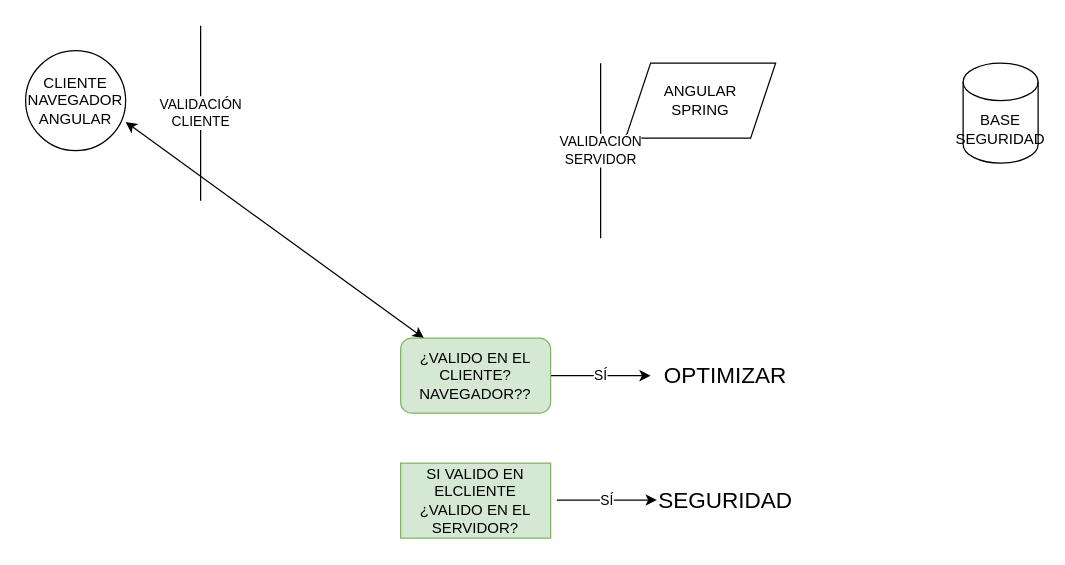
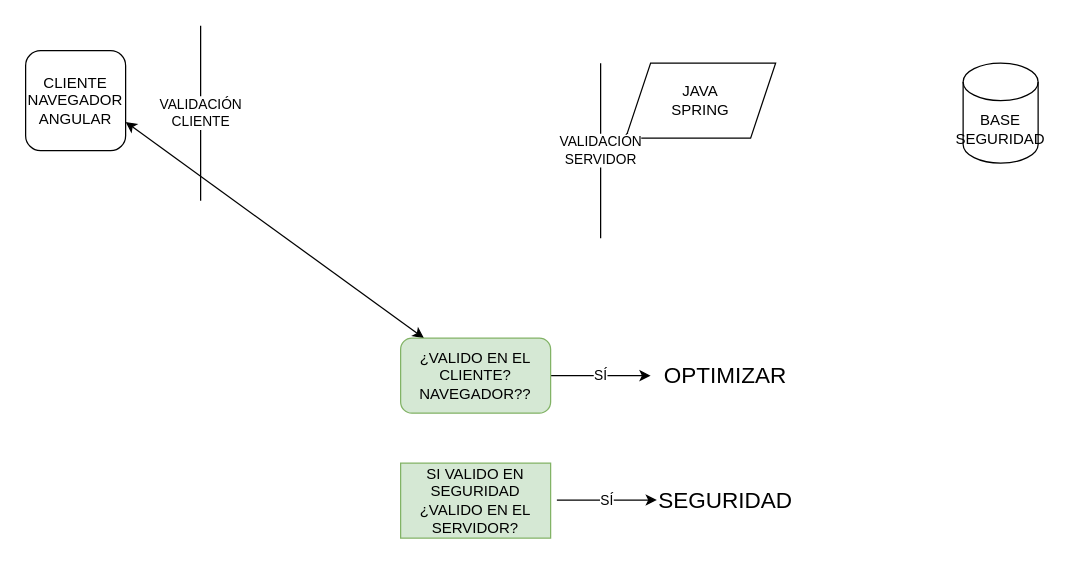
node "CLIENTE NAVEGADOR ANGULAR": shape ellipse -> rounded rectangle
node "ANGULAR SPRING": label "ANGULAR SPRING" -> "JAVA SPRING"
node "SI VALIDO EN ELCLIENTE ¿VALIDO EN EL SERVIDOR?": label "SI VALIDO EN ELCLIENTE ¿VALIDO EN EL SERVIDOR?" -> "SI VALIDO EN SEGURIDAD ¿VALIDO EN EL SERVIDOR?"
